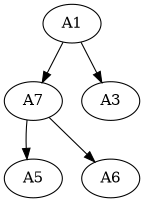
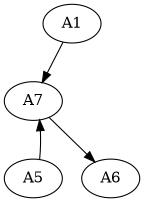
node "A3": removed
edge "A7" -> "A5": reversed
